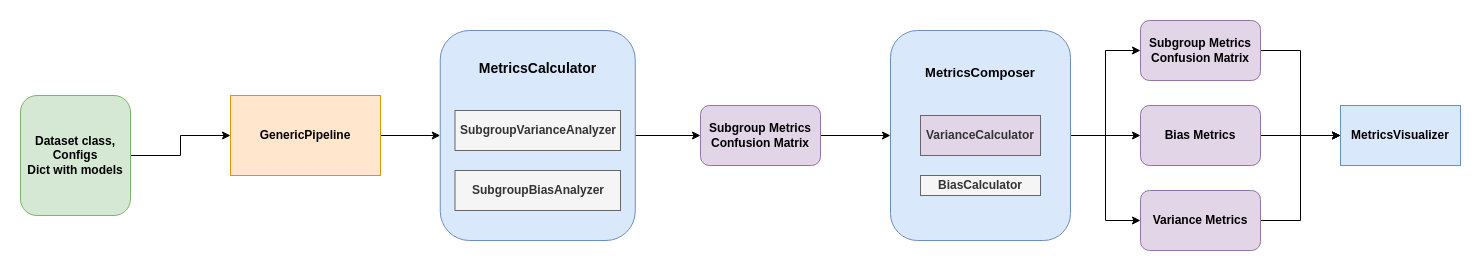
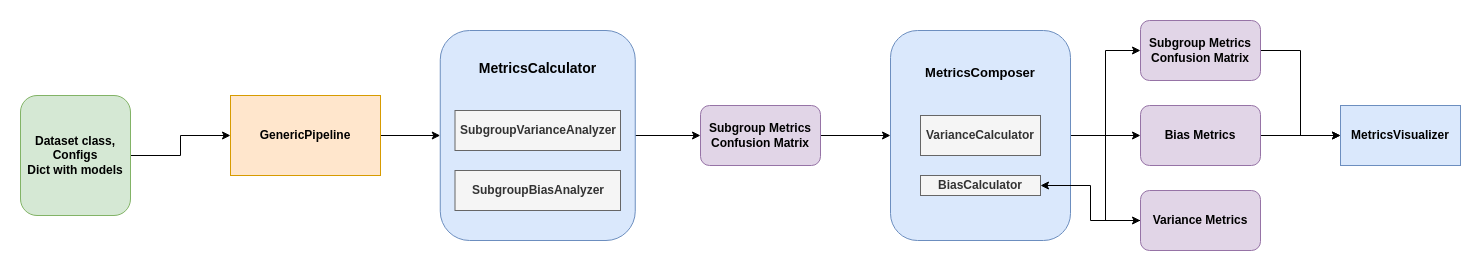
node "VarianceCalculator": fillcolor #e1d5e7 -> #f5f5f5
edge "Variance Metrics" -> "MetricsVisualizer": now "Variance Metrics" -> "BiasCalculator"
